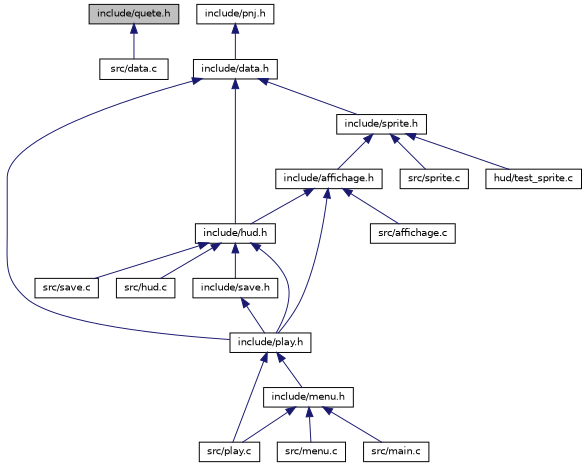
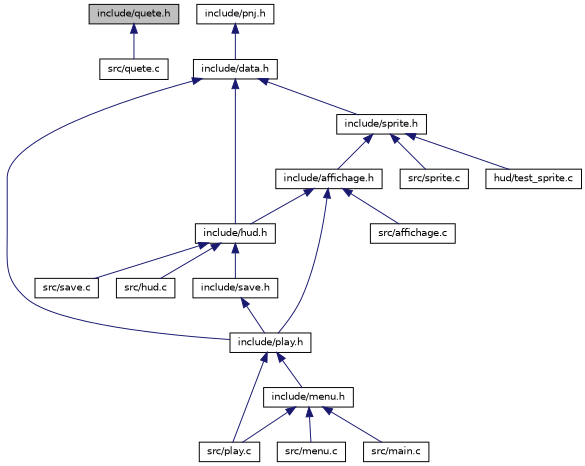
node "src/data.c": label "src/data.c" -> "src/quete.c"
edge "include/play.h" -> "include/hud.h": removed
